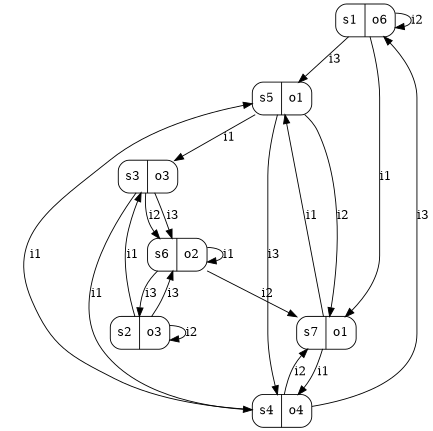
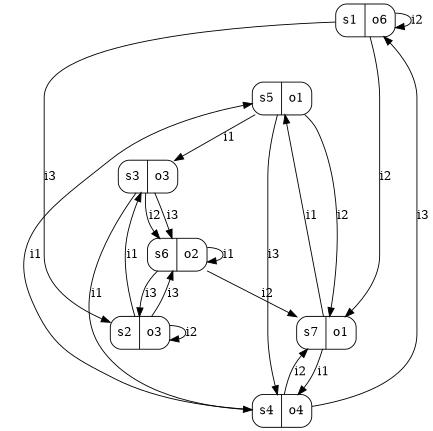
edge "s1" -> "s5": now "s1" -> "s2"
edge "s1" -> "s7": label "i1" -> "i2"
